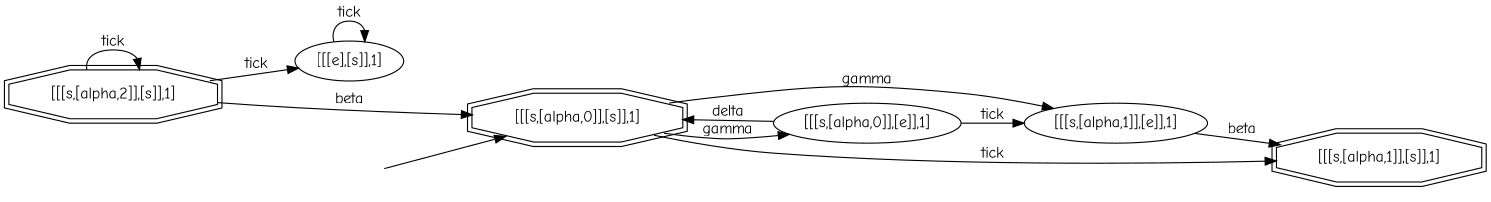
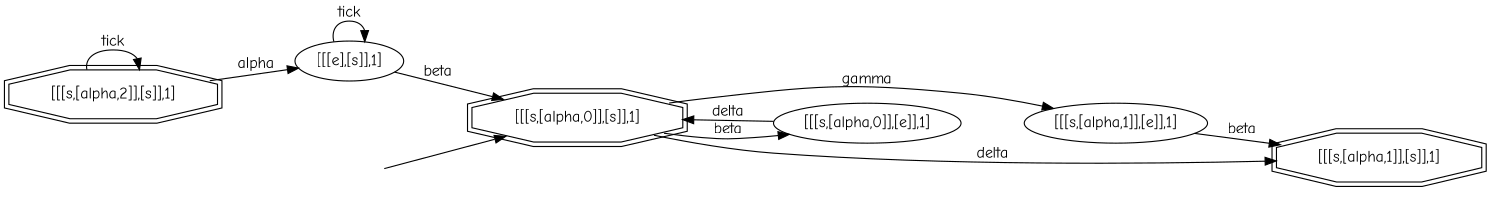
edge "[[[s,[alpha,2]],[s]],1]" -> "[[[e],[s]],1]": label "tick" -> "alpha"
edge "[[[s,[alpha,2]],[s]],1]" -> "[[[s,[alpha,0]],[s]],1]": now "[[[e],[s]],1]" -> "[[[s,[alpha,0]],[s]],1]"
edge "[[[s,[alpha,0]],[e]],1]" -> "[[[s,[alpha,1]],[e]],1]": removed, label "tick"
edge "[[[s,[alpha,0]],[s]],1]" -> "[[[s,[alpha,0]],[e]],1]": label "gamma" -> "beta"
edge "[[[s,[alpha,0]],[s]],1]" -> "[[[s,[alpha,1]],[s]],1]": label "tick" -> "delta"
